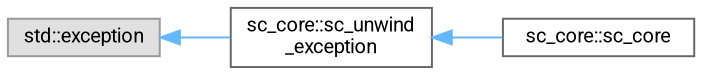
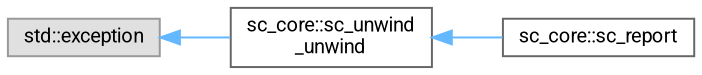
node "sc_core::sc_unwind _exception": label "sc_core::sc_unwind _exception" -> "sc_core::sc_unwind _unwind"
node "sc_core::sc_core": label "sc_core::sc_core" -> "sc_core::sc_report"
